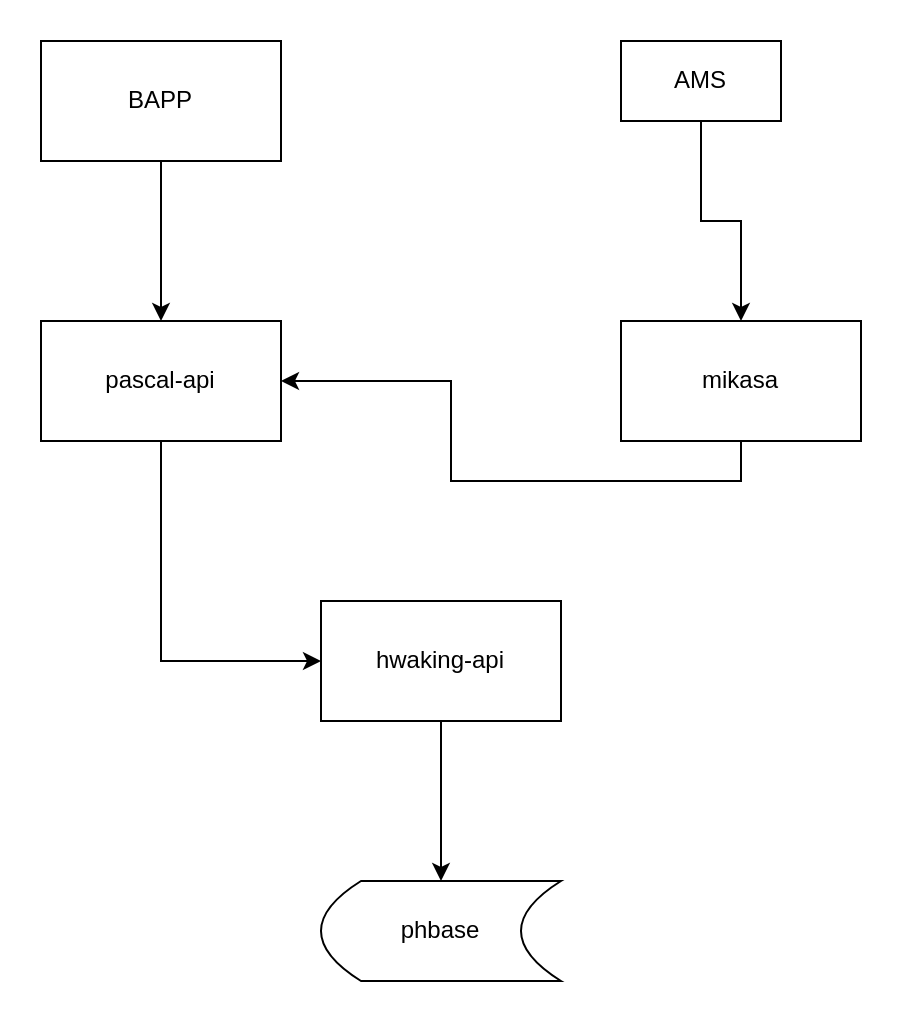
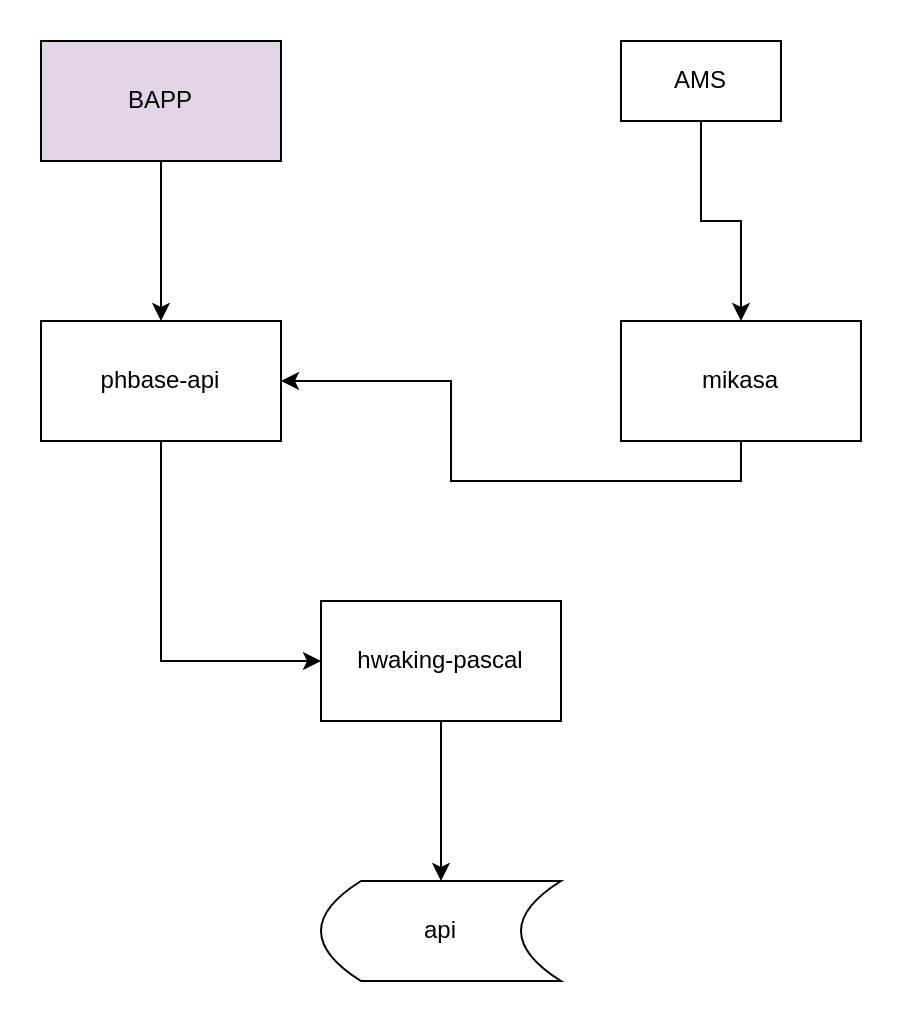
node "BAPP": fillcolor #ffffff -> #e1d5e7
node "pascal-api": label "pascal-api" -> "phbase-api"
node "hwaking-api": label "hwaking-api" -> "hwaking-pascal"
node "phbase": label "phbase" -> "api"
